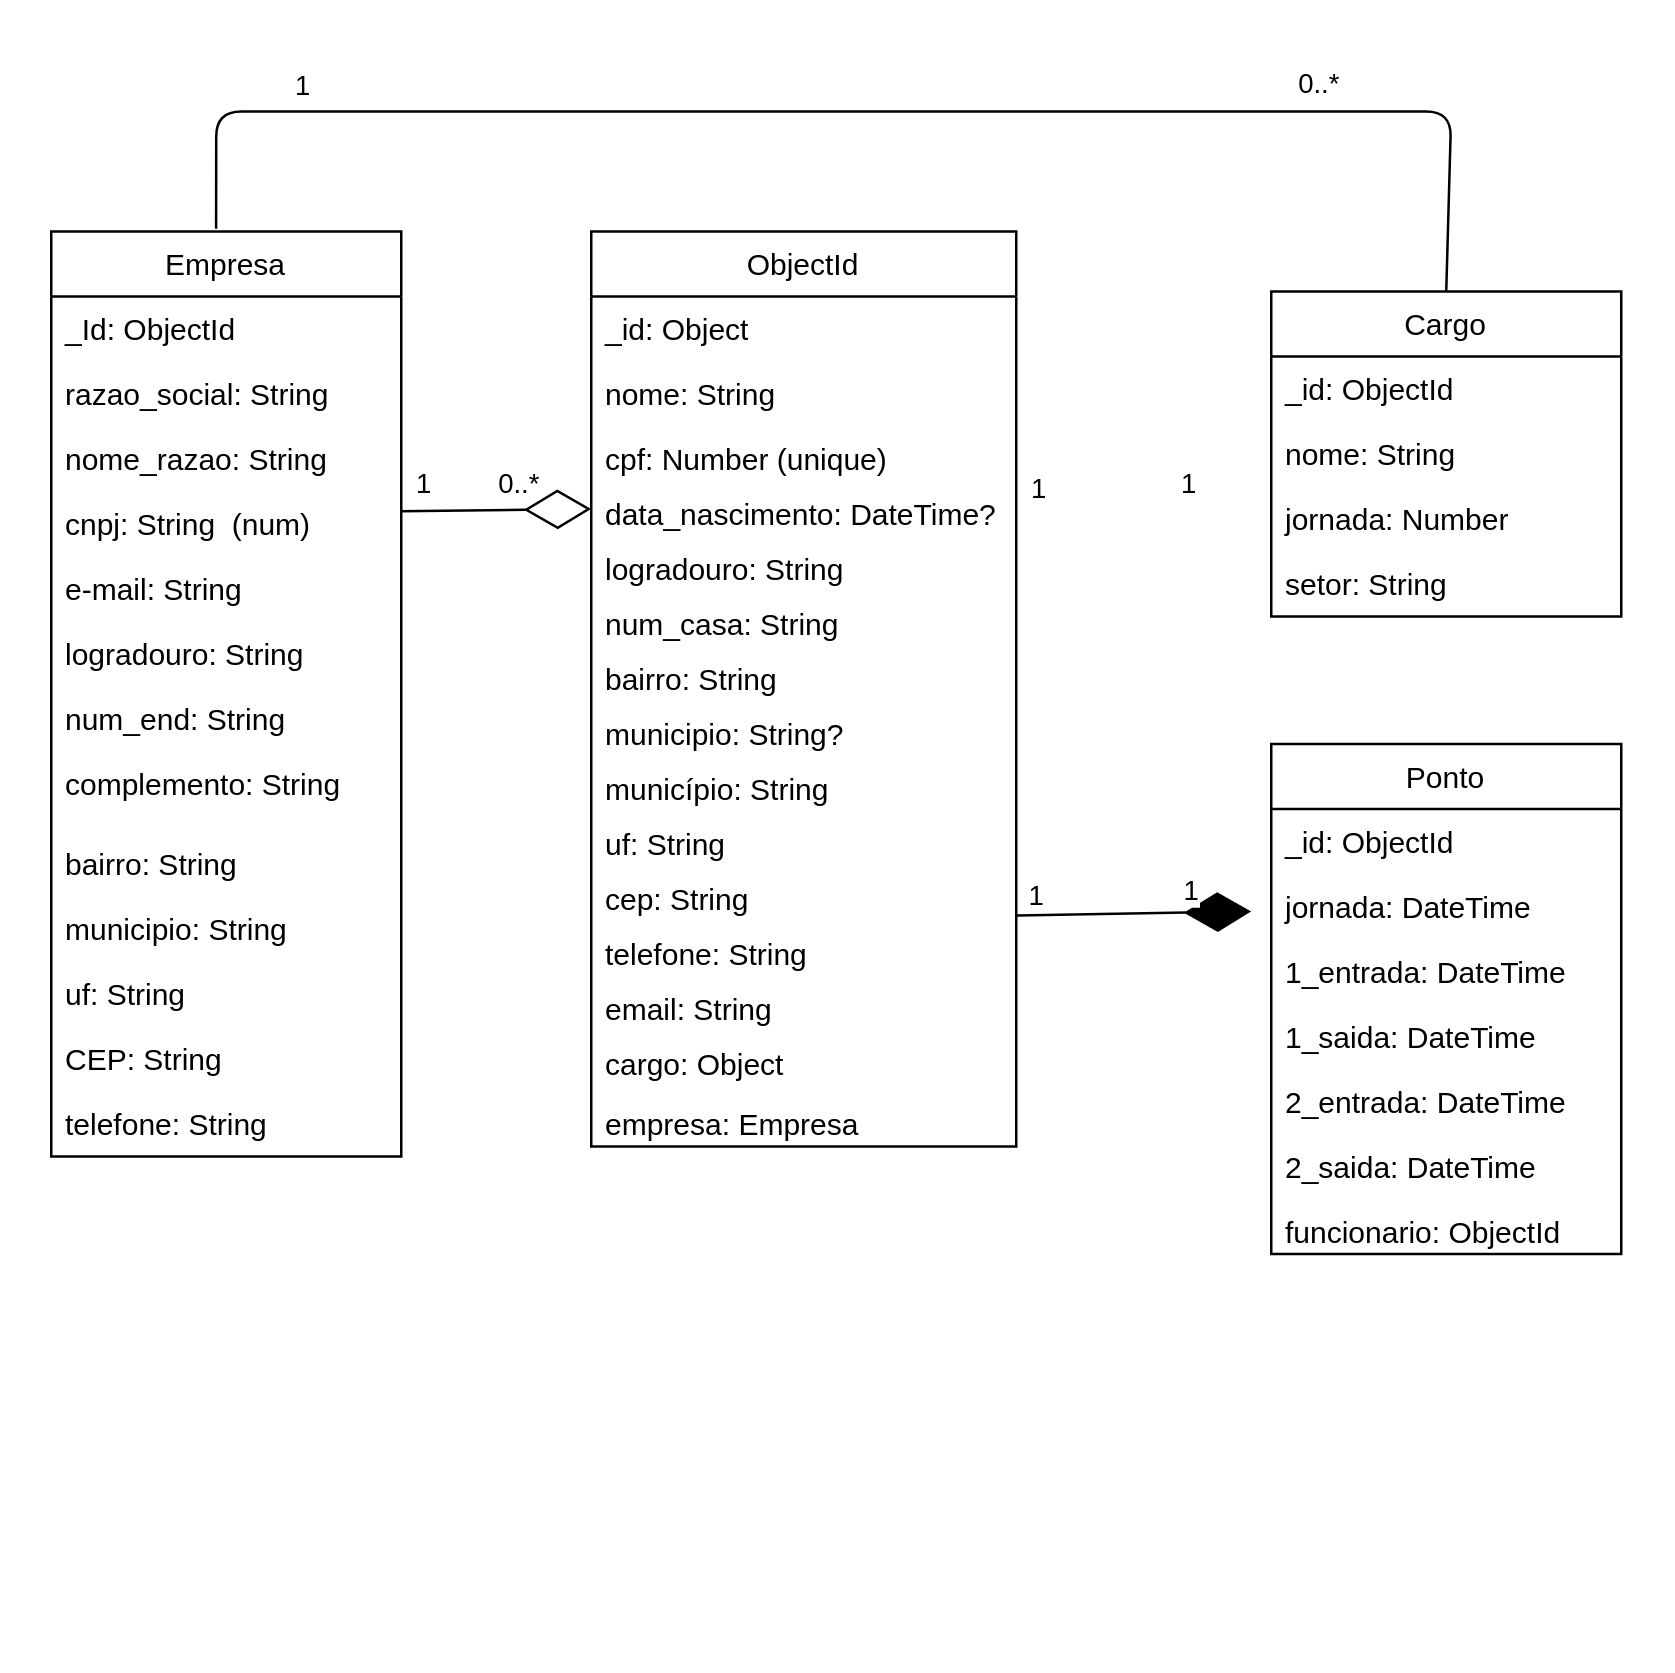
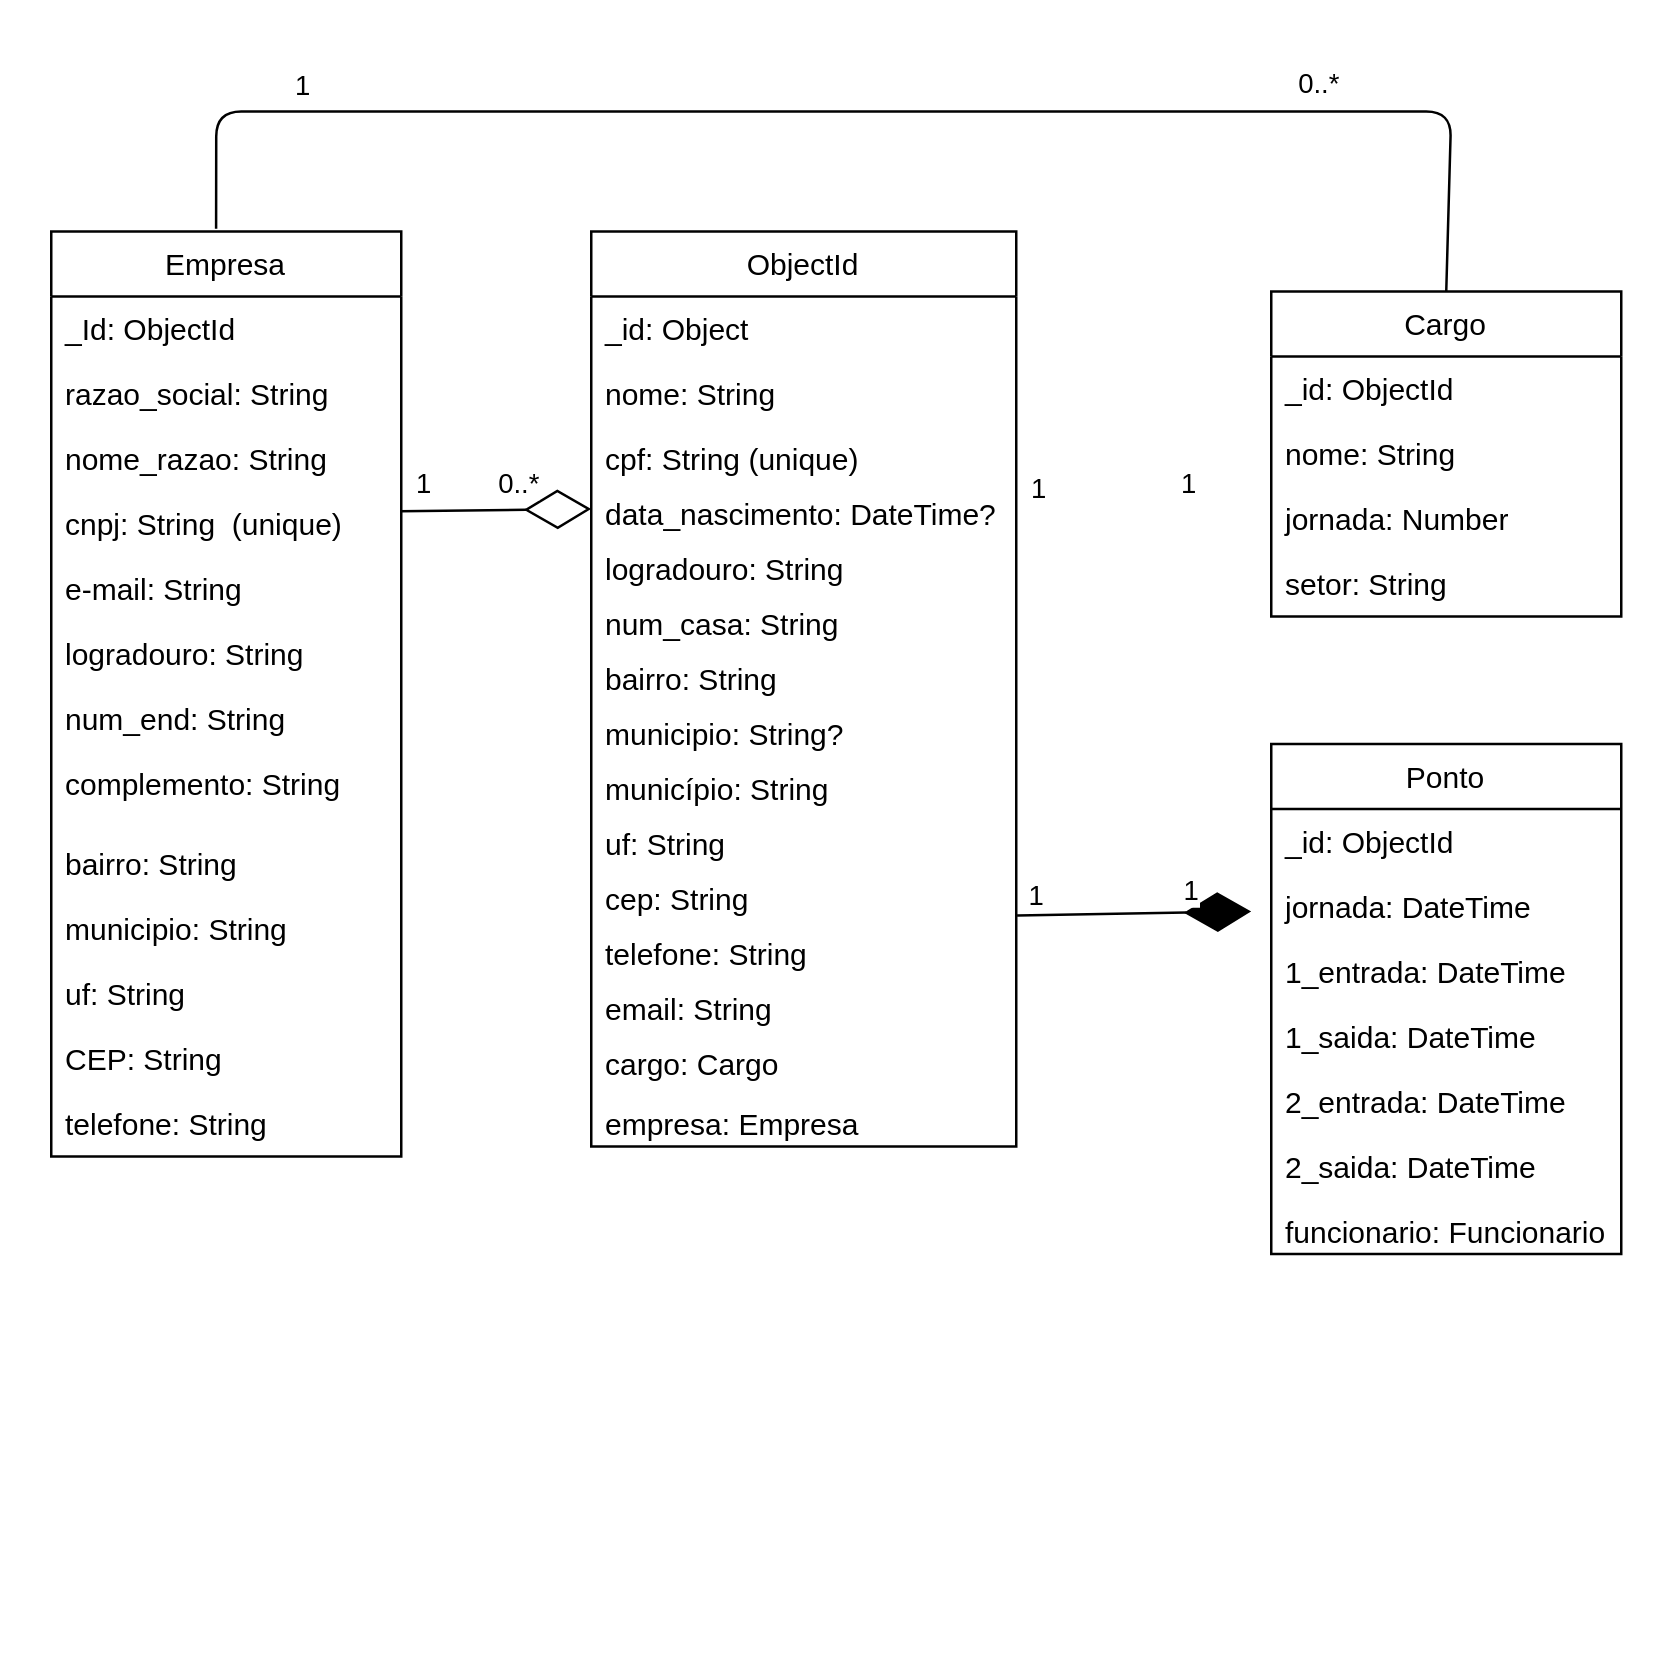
node "cpf: Number (unique)": label "cpf: Number (unique)" -> "cpf: String (unique)"
node "cnpj: String (num)": label "cnpj: String (num)" -> "cnpj: String (unique)"
node "cargo: Object": label "cargo: Object" -> "cargo: Cargo"
node "funcionario: ObjectId": label "funcionario: ObjectId" -> "funcionario: Funcionario"
